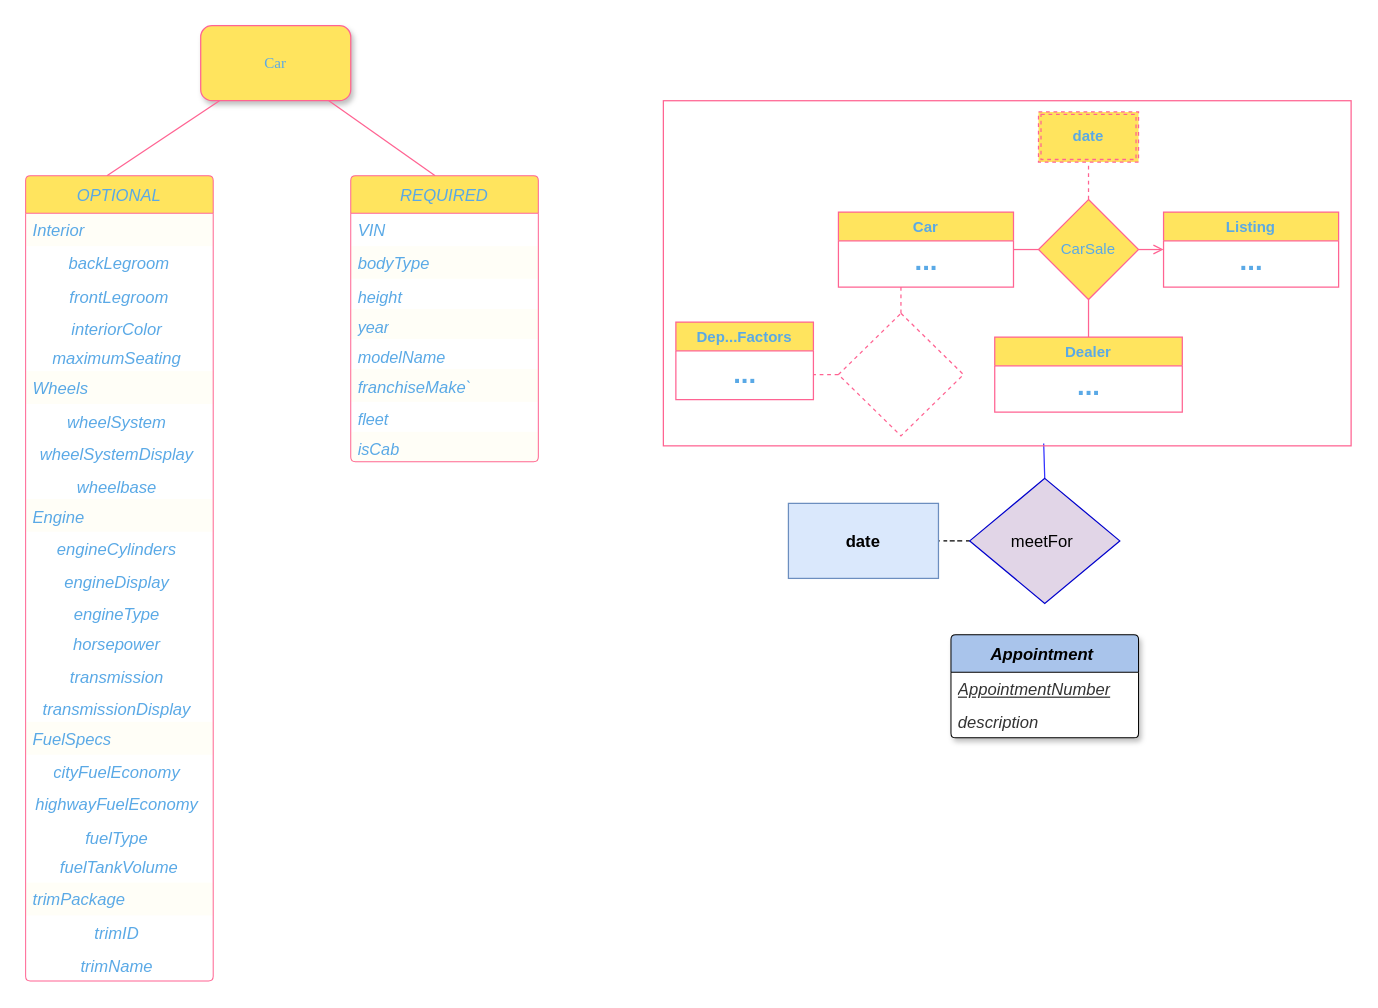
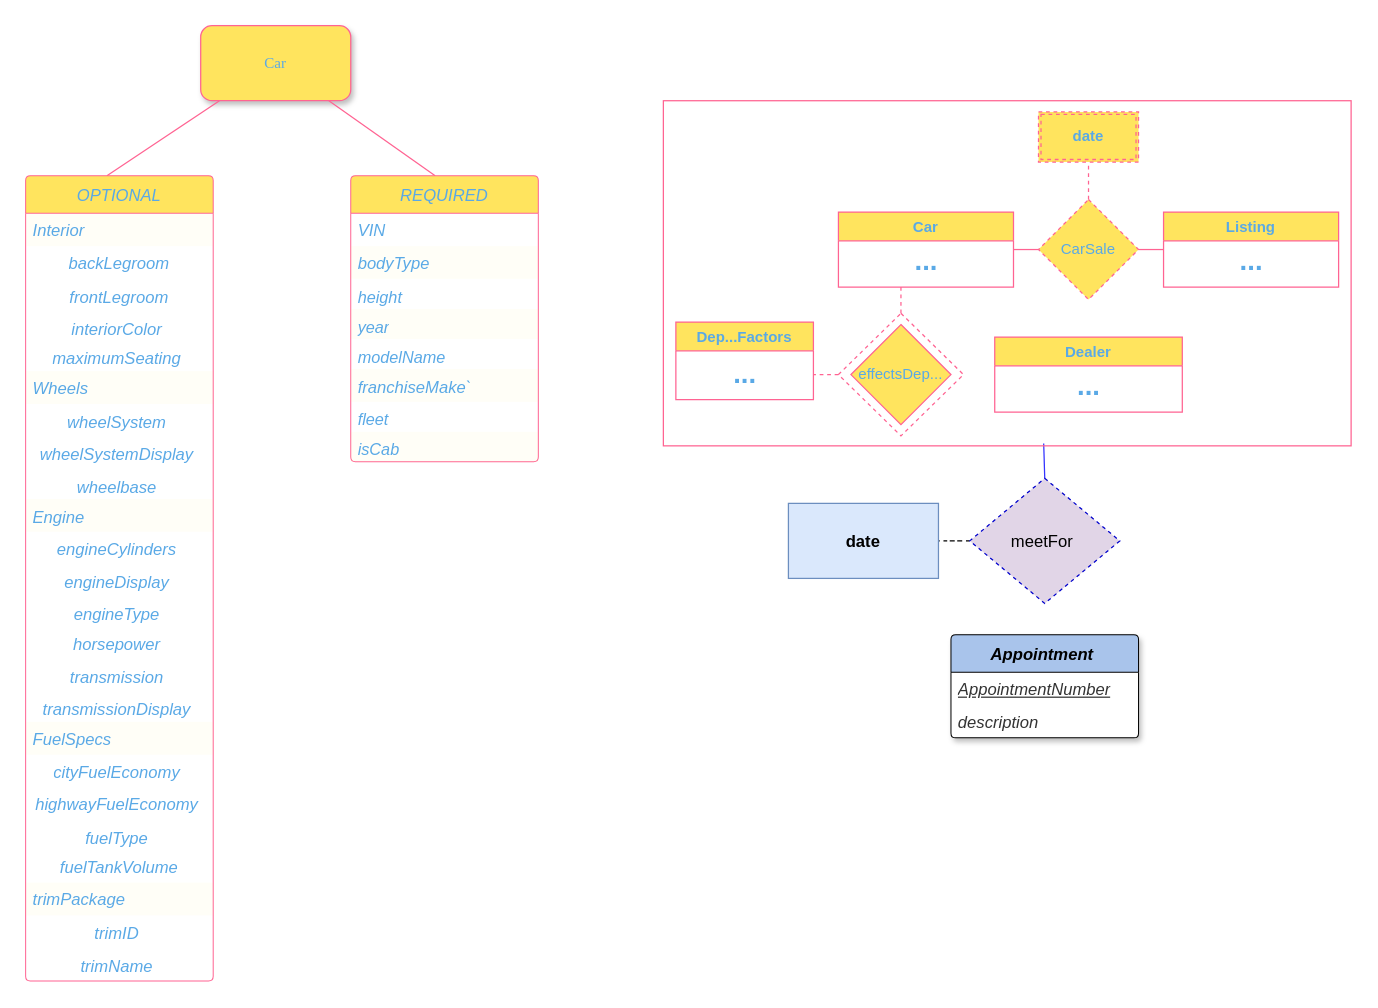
node "CarSale": style solid -> dashed
edge "CarSale" -> "Listing": arrowhead open -> none
edge "CarSale" -- "Dealer": removed
node "effectsDep...": added
node "meetFor": style solid -> dashed
